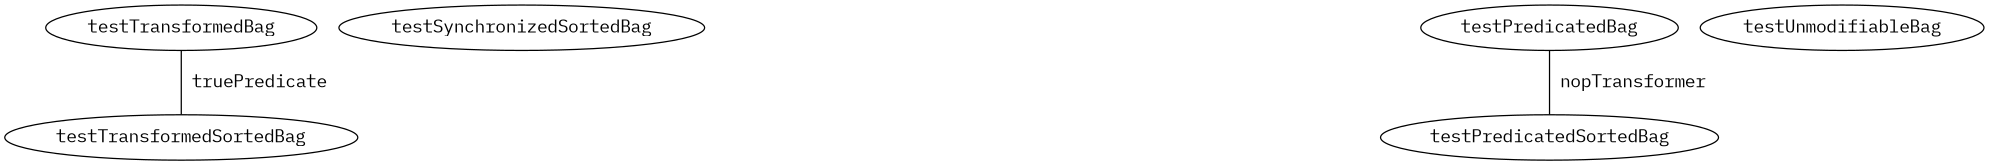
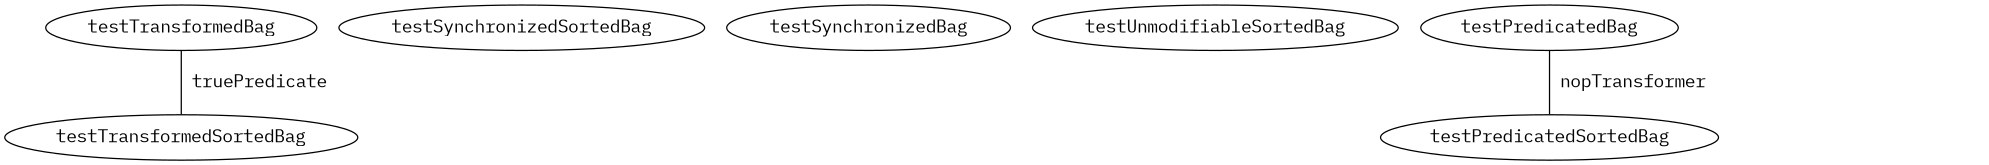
node "testSynchronizedBag": added
node "testUnmodifiableSortedBag": added
node "testUnmodifiableBag": removed
